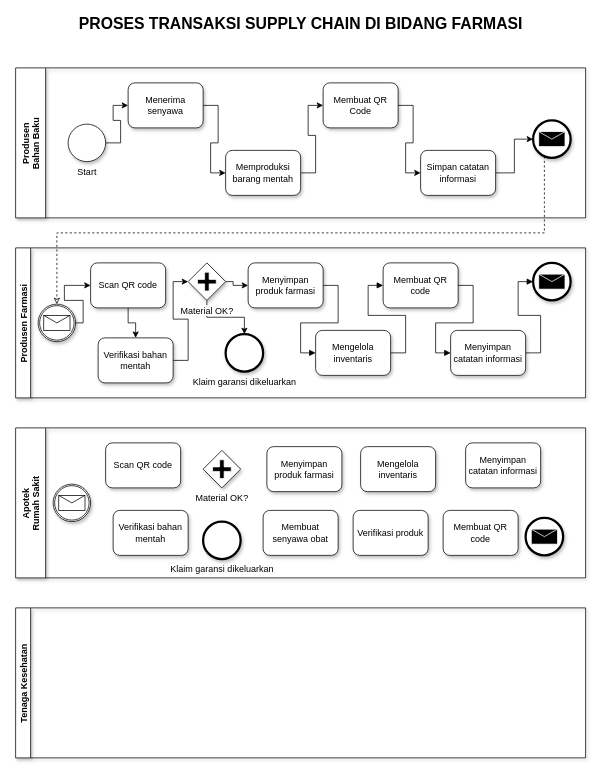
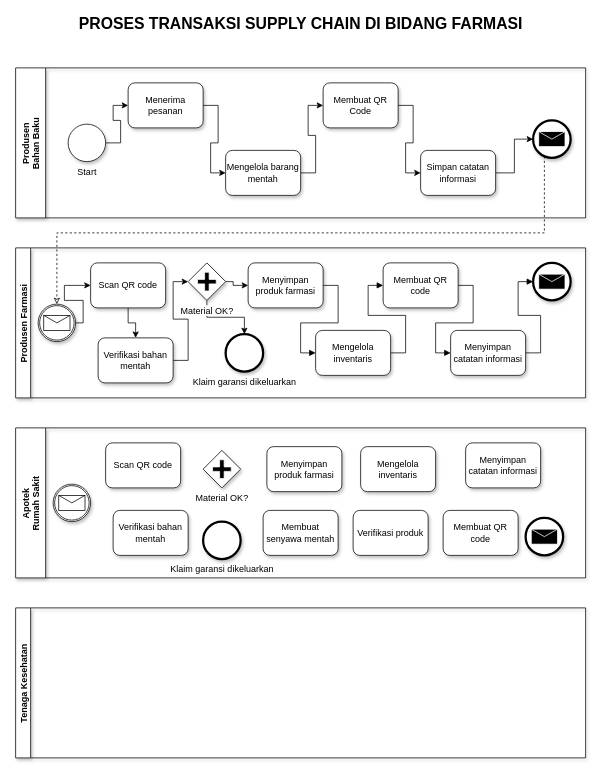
node "Menerima senyawa": label "Menerima senyawa" -> "Menerima pesanan"
node "Memproduksi barang mentah": label "Memproduksi barang mentah" -> "Mengelola barang mentah"
node "Membuat senyawa obat": label "Membuat senyawa obat" -> "Membuat senyawa mentah"
